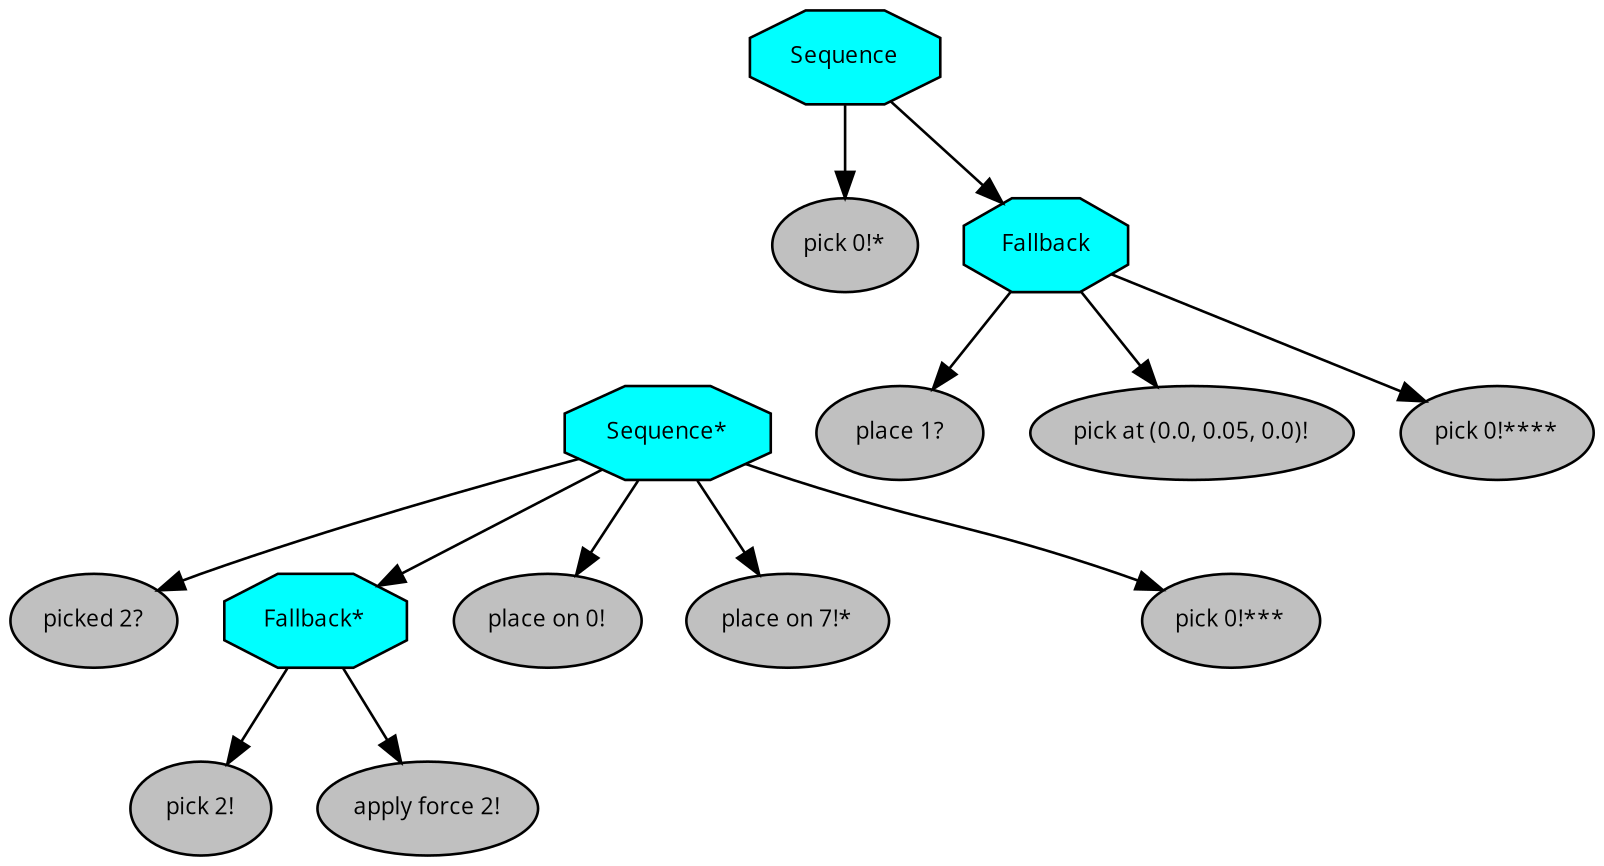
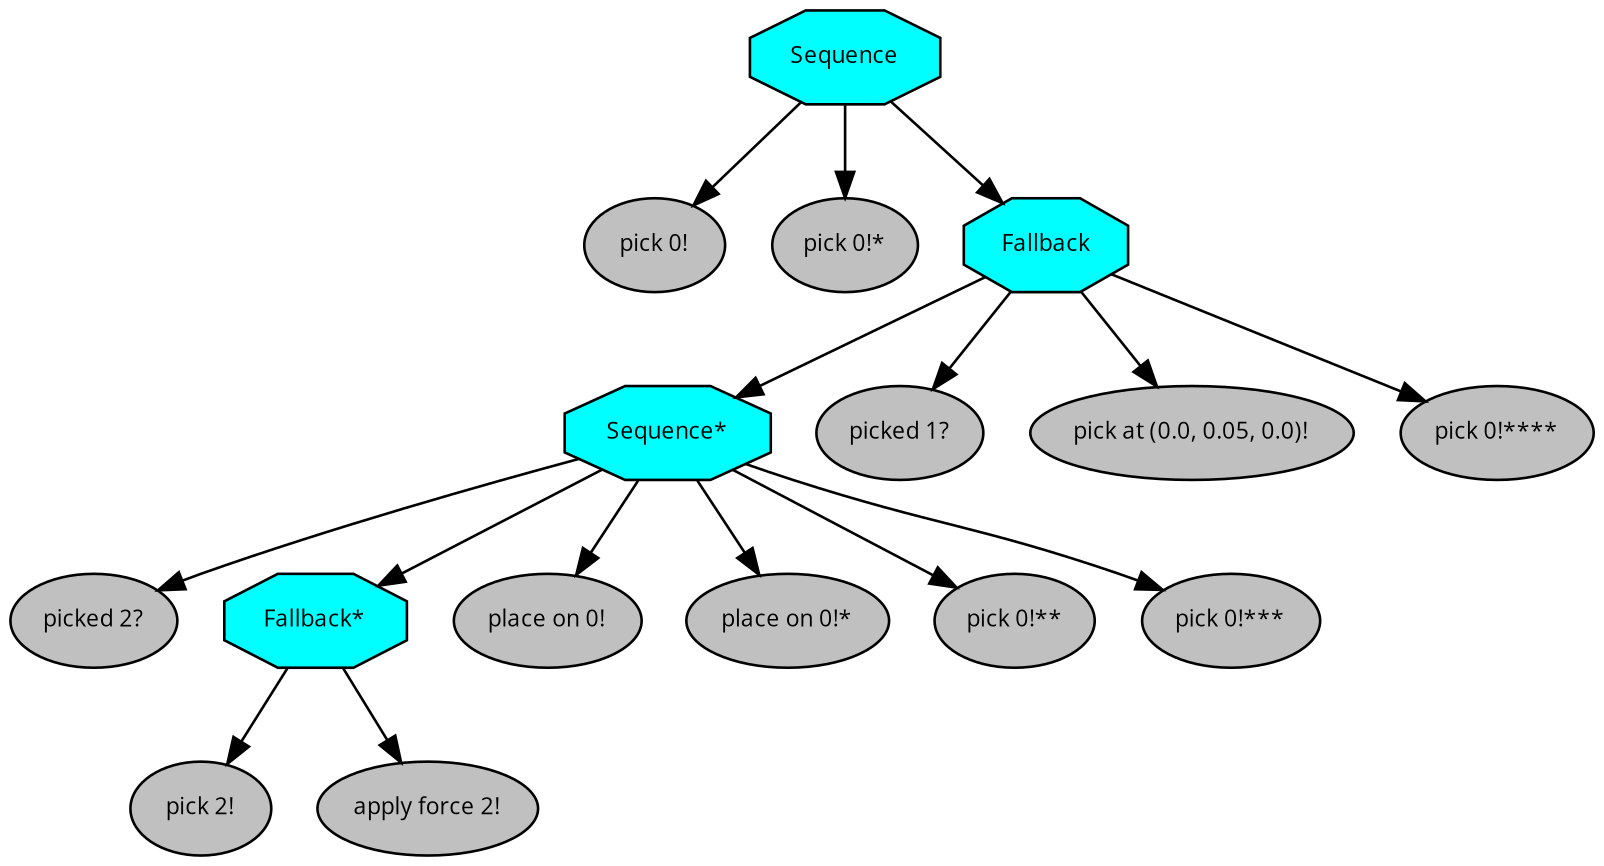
node "pick 0!": added
edge "Fallback" -> "Sequence*": added
node "place 1?": label "place 1?" -> "picked 1?"
node "place on 7!*": label "place on 7!*" -> "place on 0!*"
node "pick 0!**": added
